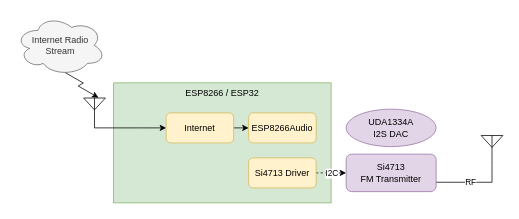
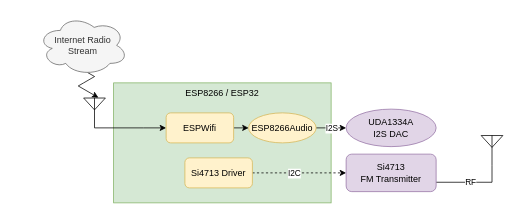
node "Internet Radio Stream": moved (60, 45) -> (83, 45)
node "Internet": label "Internet" -> "ESPWifi"
node "ESP8266Audio": shape rounded rectangle -> ellipse
edge "ESP8266Audio" -> "UDA1334A I2S DAC": added, label "I2S"
node "Si4713 Driver": moved (282, 173) -> (219, 173)
